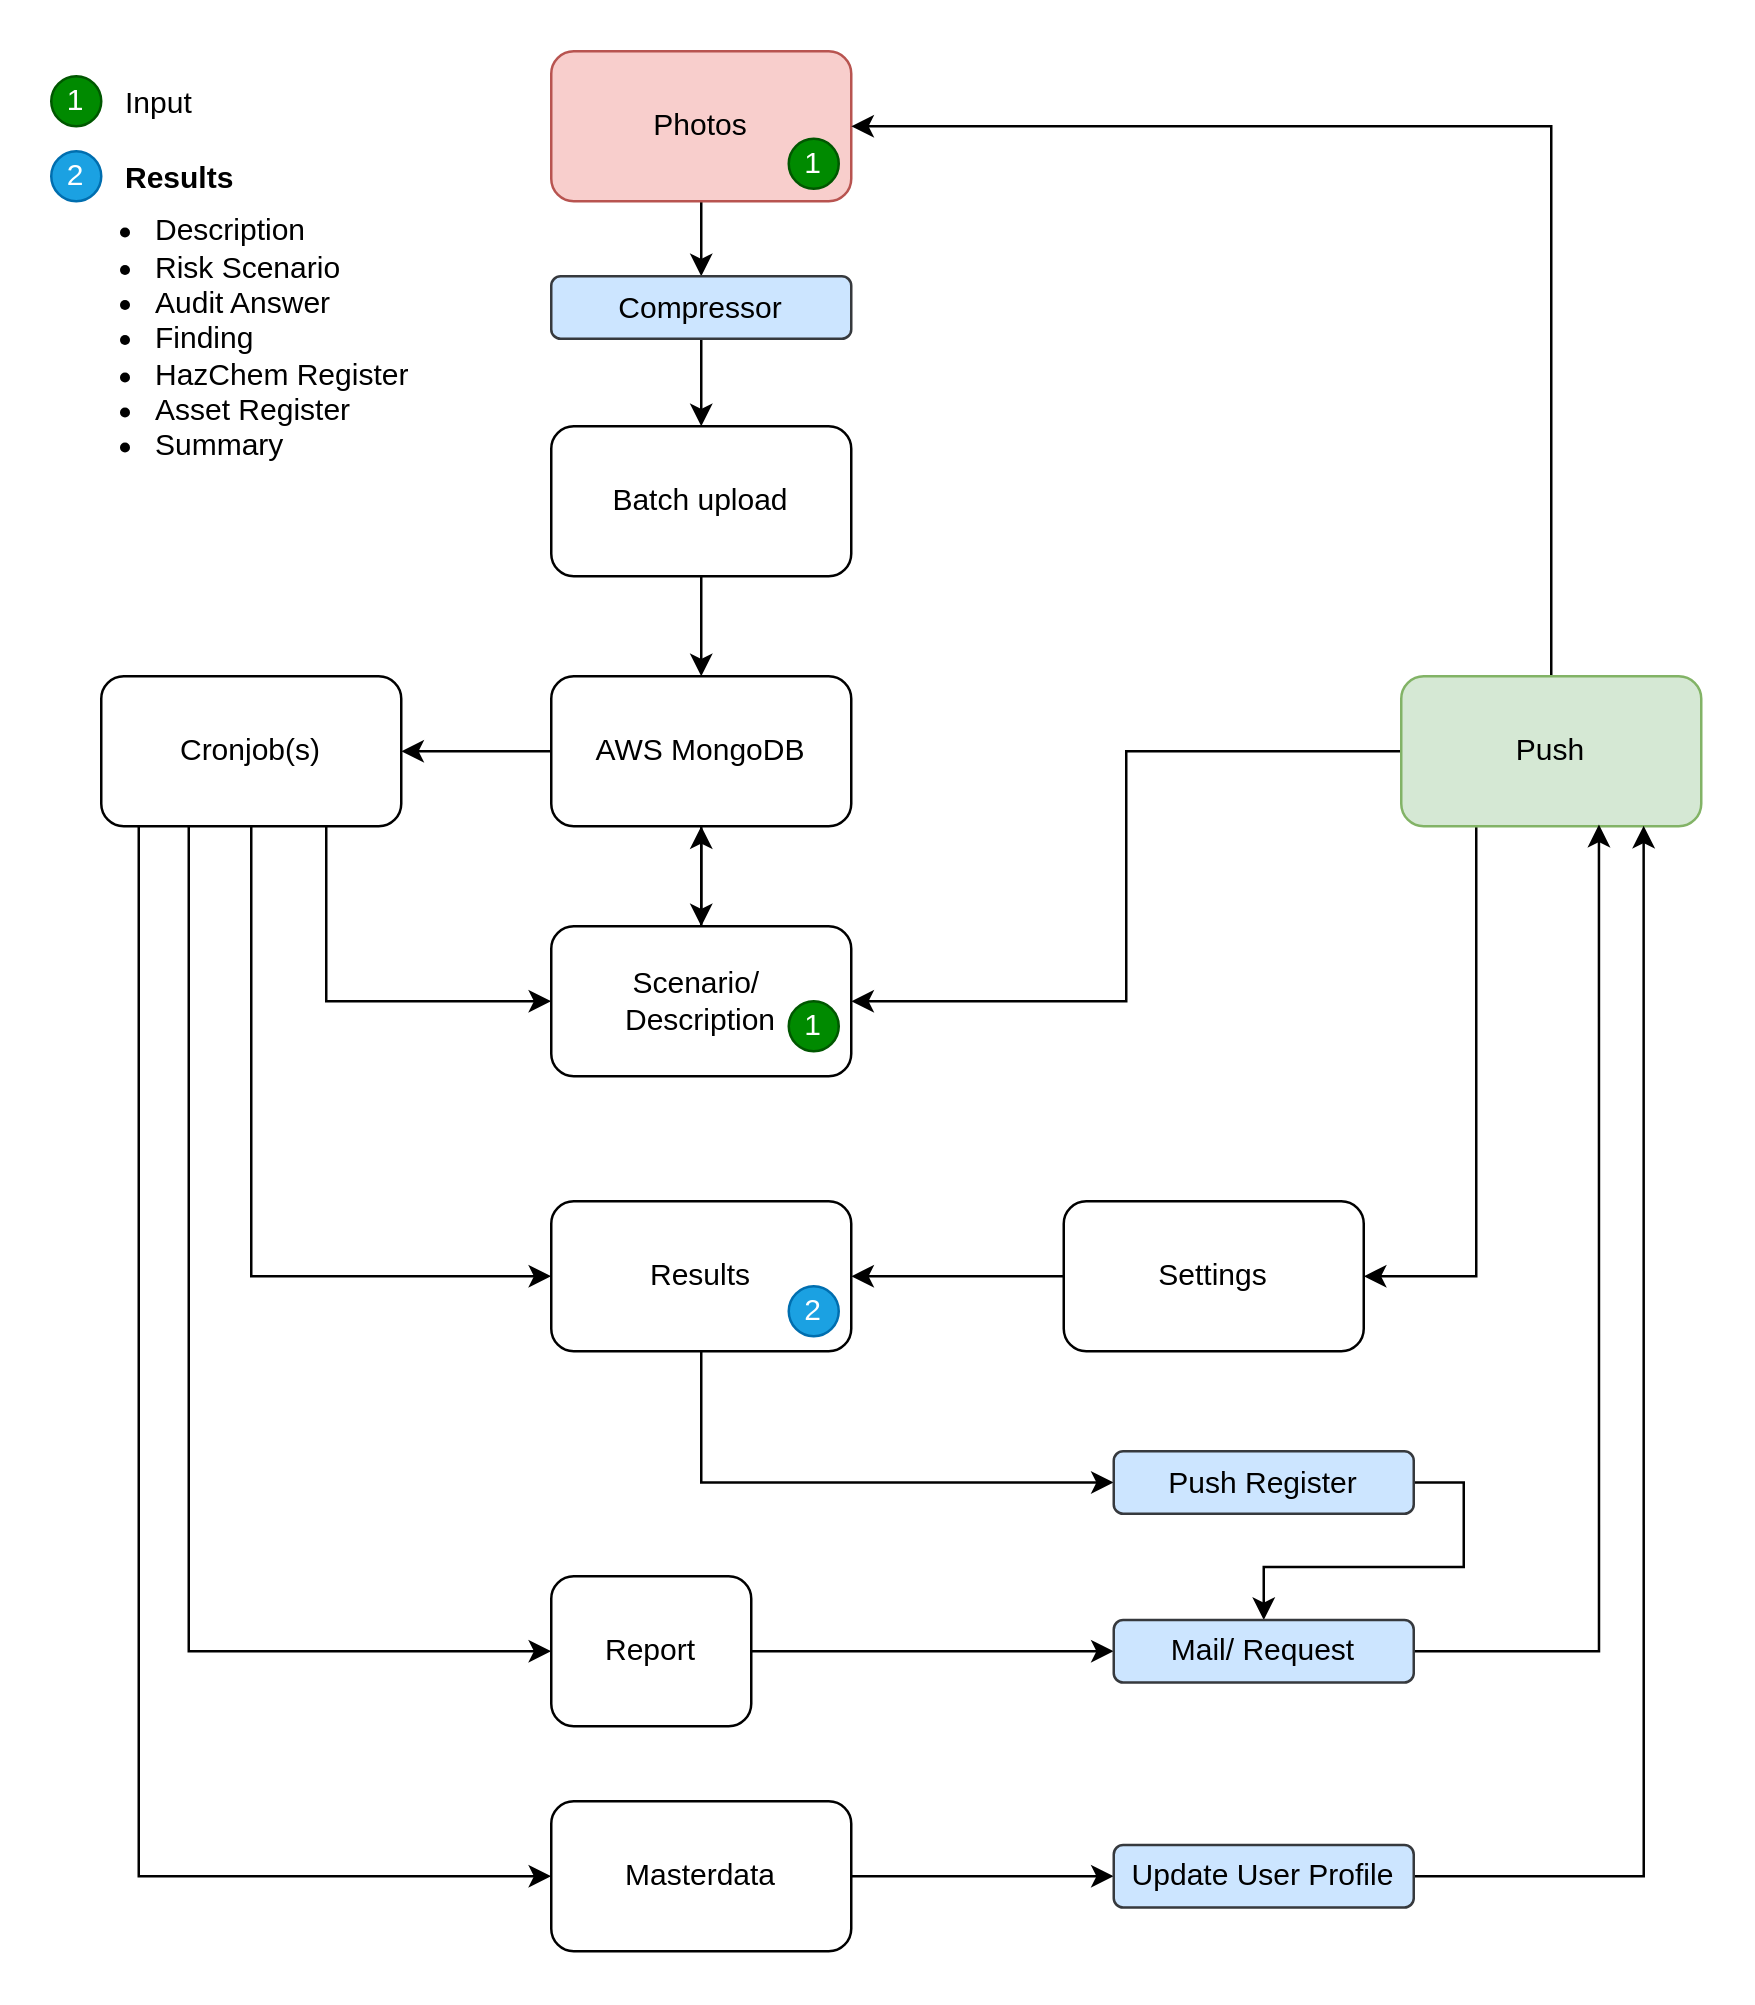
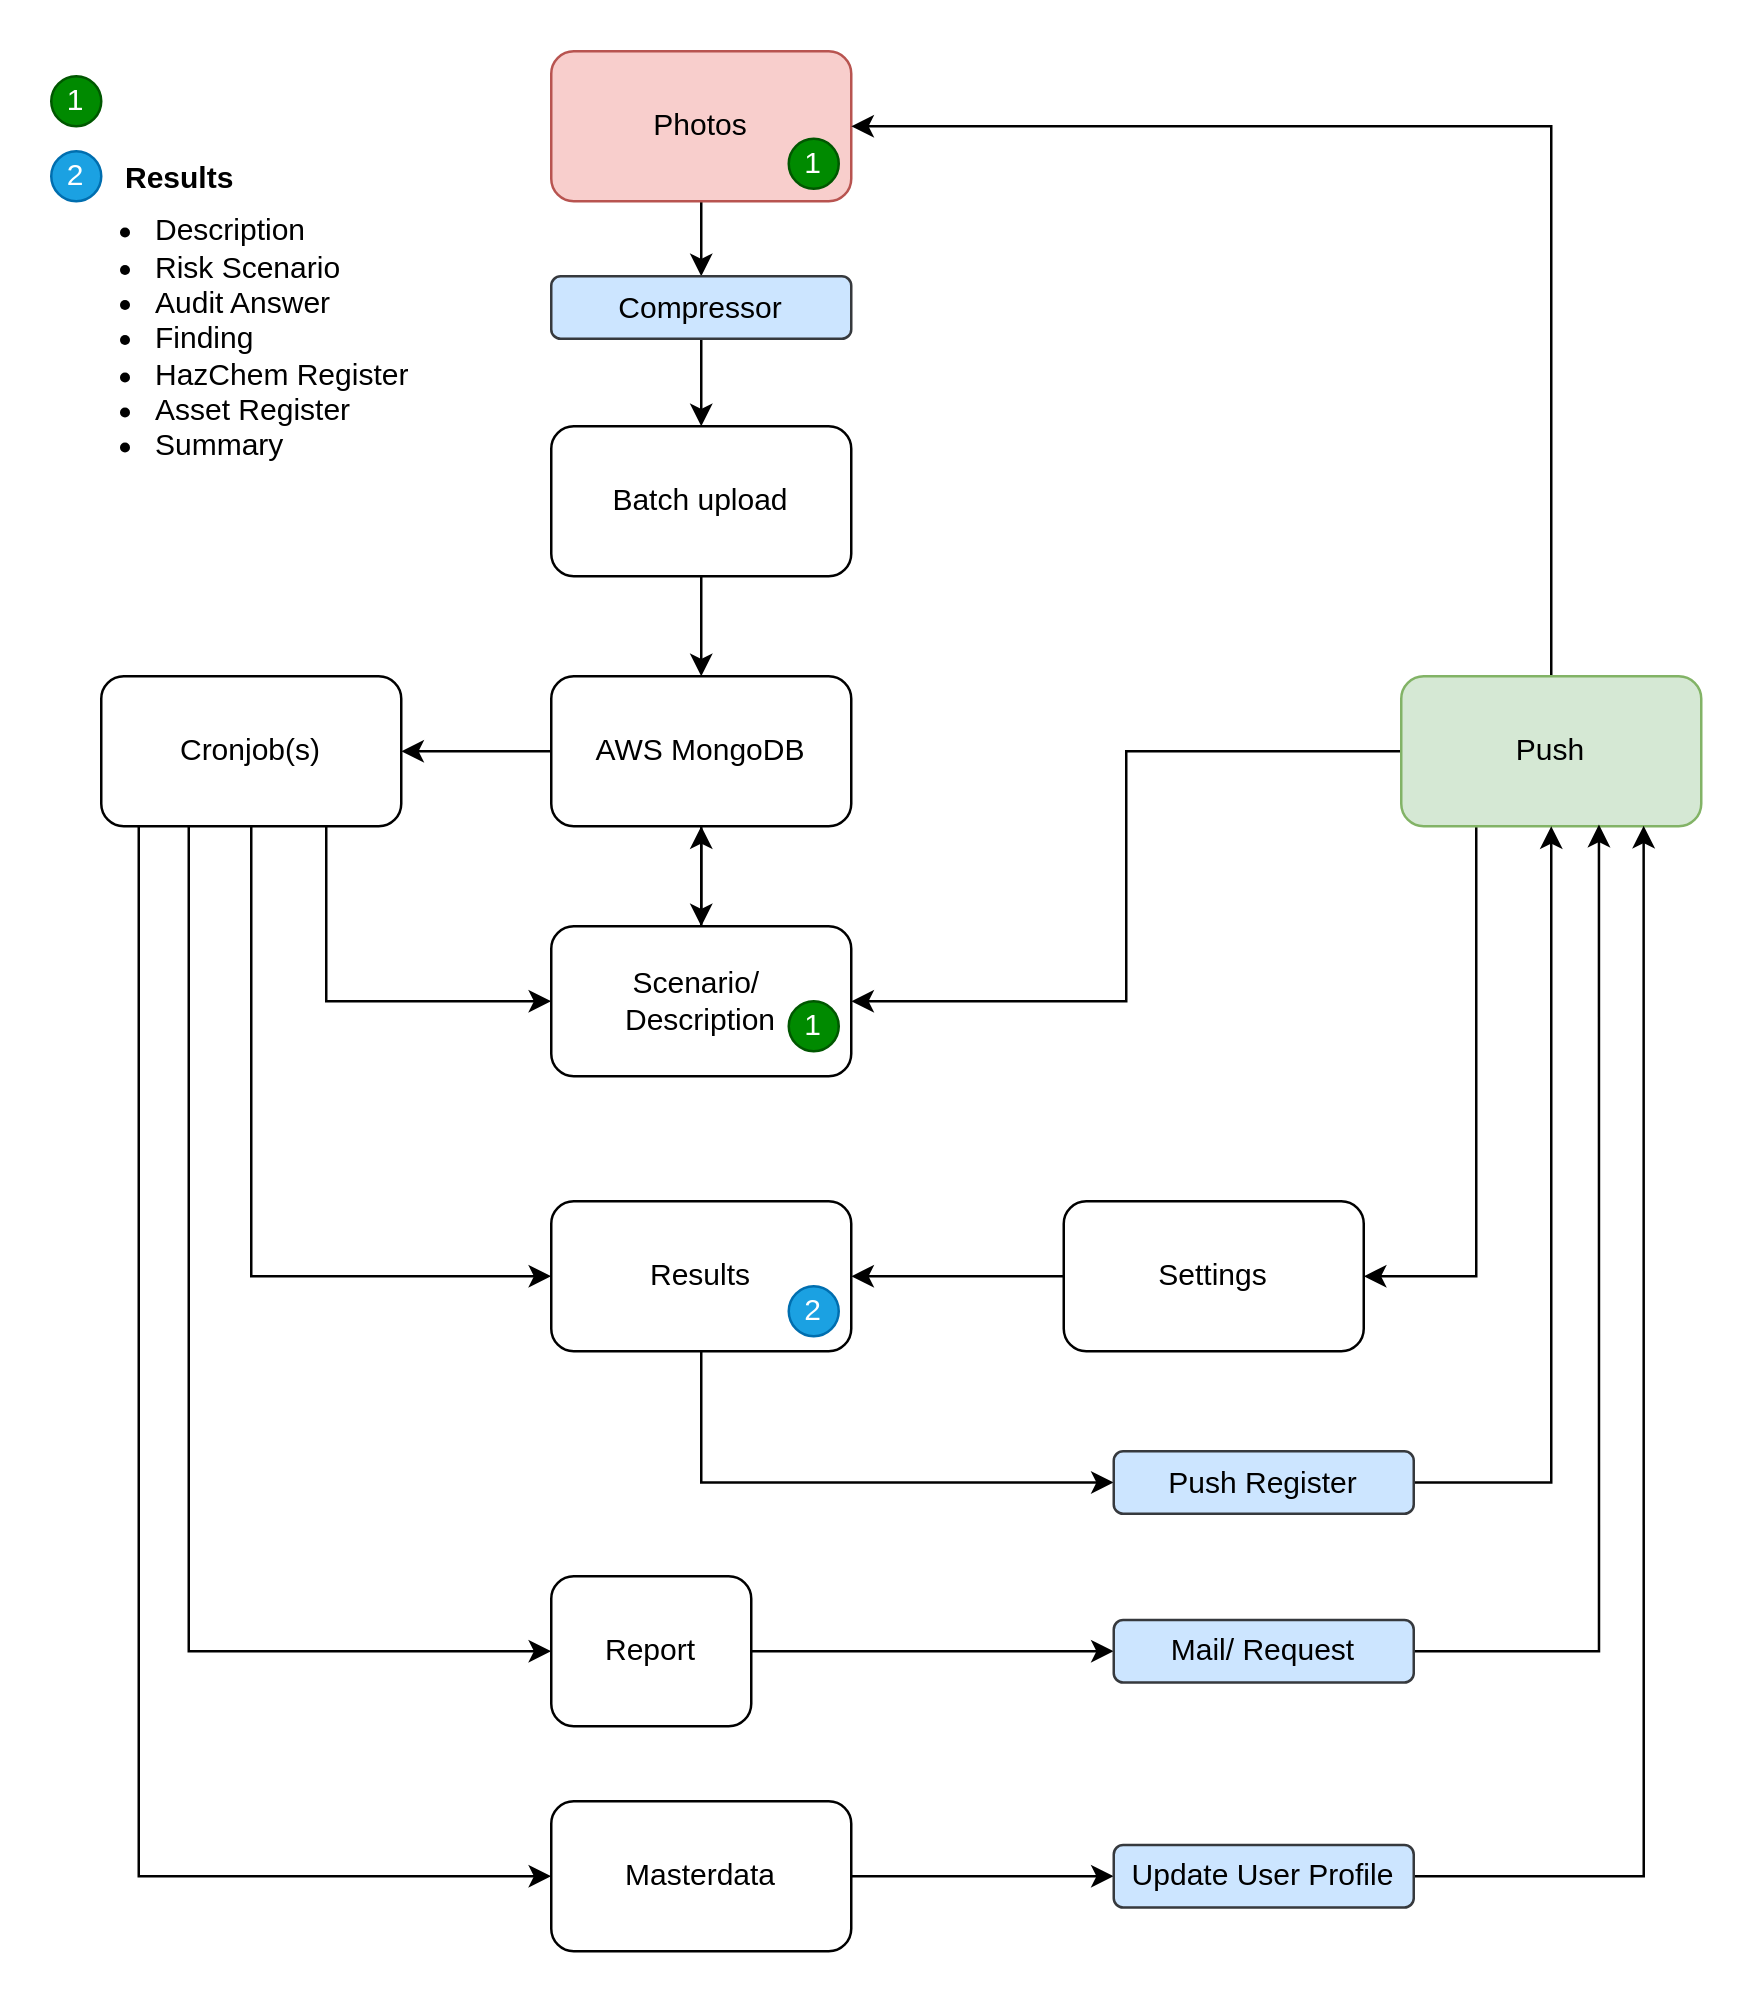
node "Input": removed
edge "Push Register" -> "Mail/ Request": now "Push Register" -> "Push"
